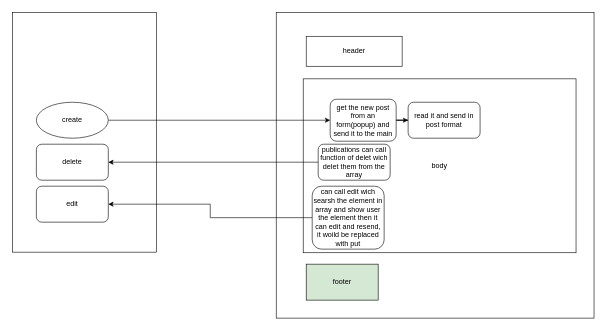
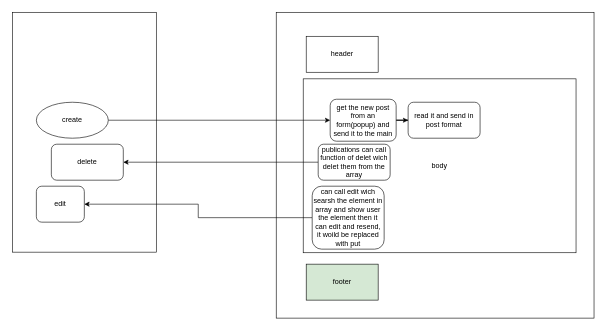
node "header": size 96x30 -> 72x36
node "delete": moved (72, 162) -> (87, 162)
node "edit": size 72x36 -> 48x36
